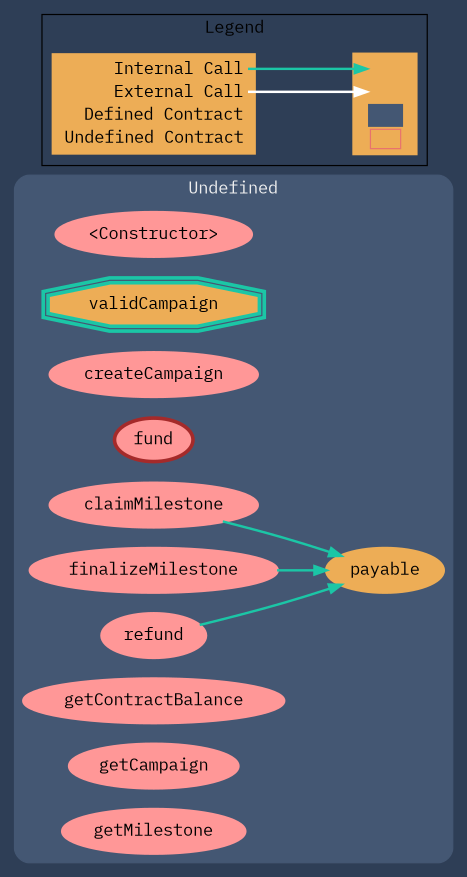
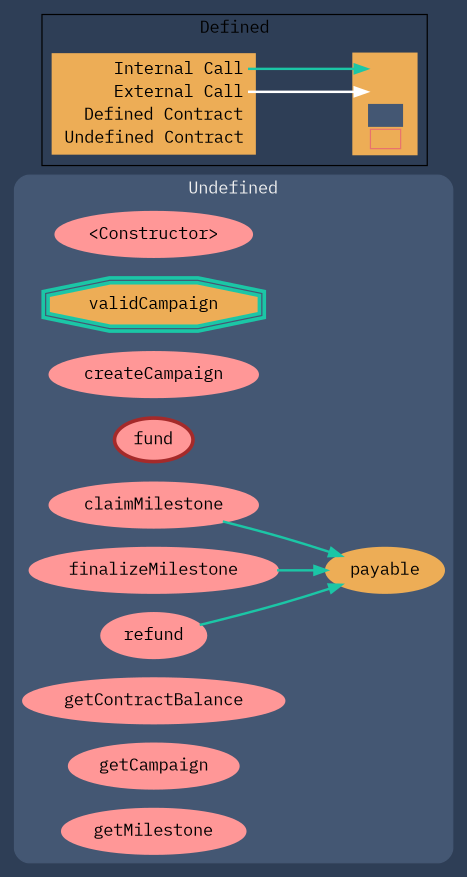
cluster "Legend": label "Legend" -> "Defined"
